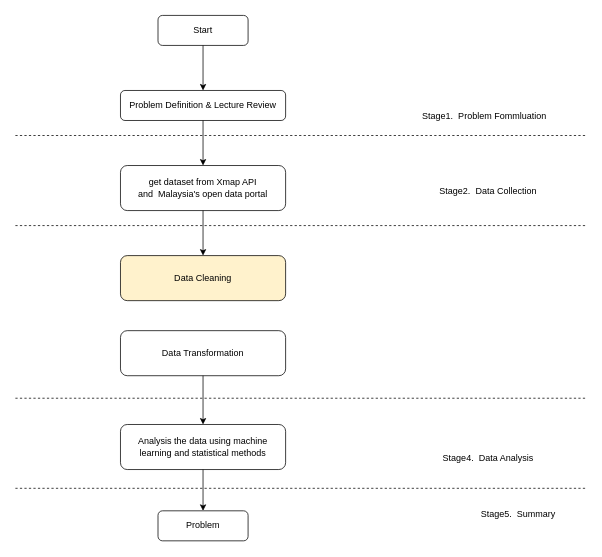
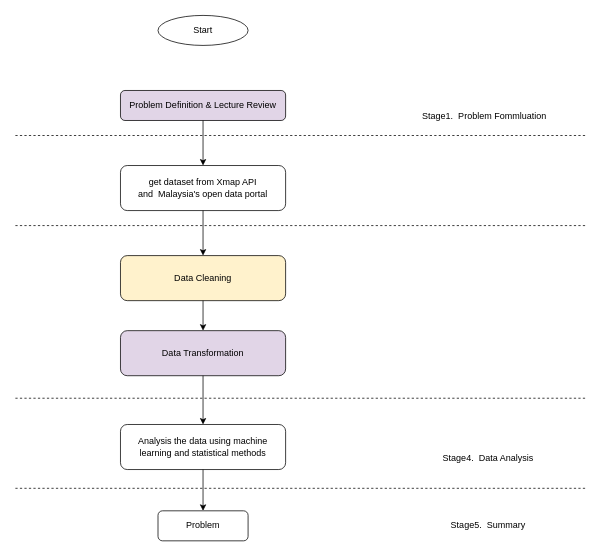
node "Start": shape rounded rectangle -> ellipse
edge "Start" -> "Problem Definition & Lecture Review": removed
node "Problem Definition & Lecture Review": fillcolor #ffffff -> #e1d5e7
node "Stage2. Data Collection": removed
edge "Data Cleaning" -> "Data Transformation": added
node "Data Transformation": fillcolor #ffffff -> #e1d5e7
node "Stage5. Summary": moved (518, 514) -> (488, 525)
